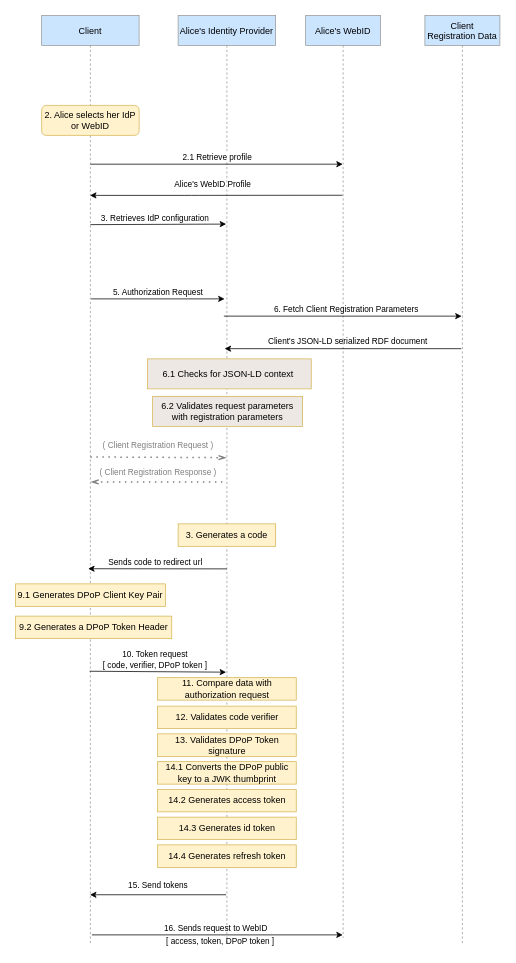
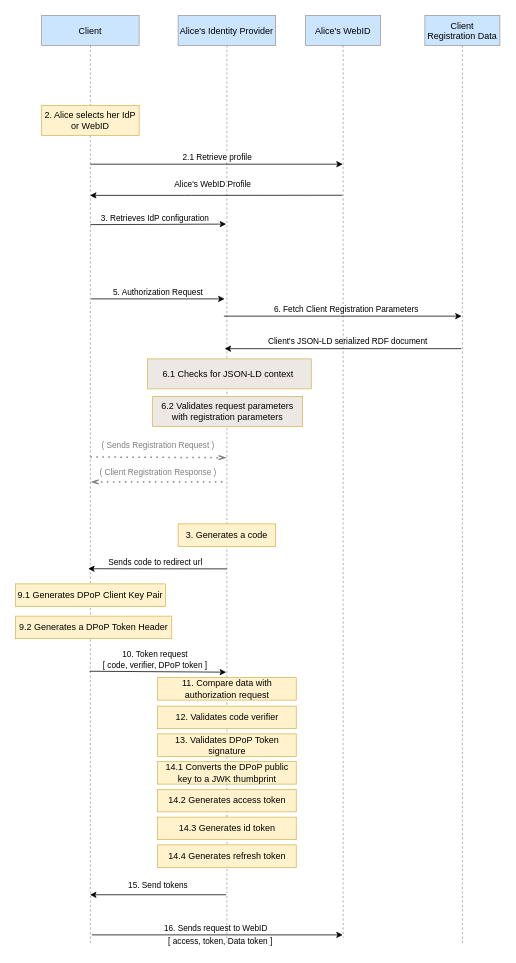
node "2. Alice selects her IdP or WebID": shape rounded rectangle -> rectangle
node "( Client Registration Request )": label "( Client Registration Request )" -> "( Sends Registration Request )"
node "[ access, token, DPoP token ]": label "[ access, token, DPoP token ]" -> "[ access, token, Data token ]"
